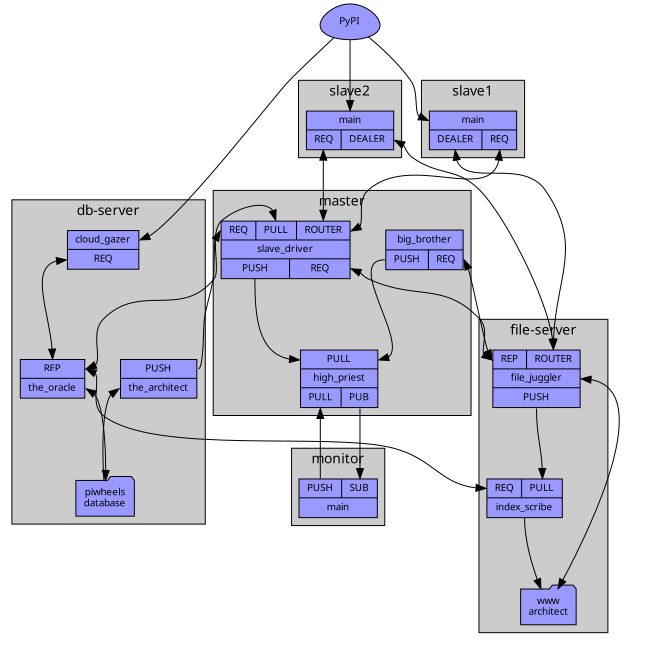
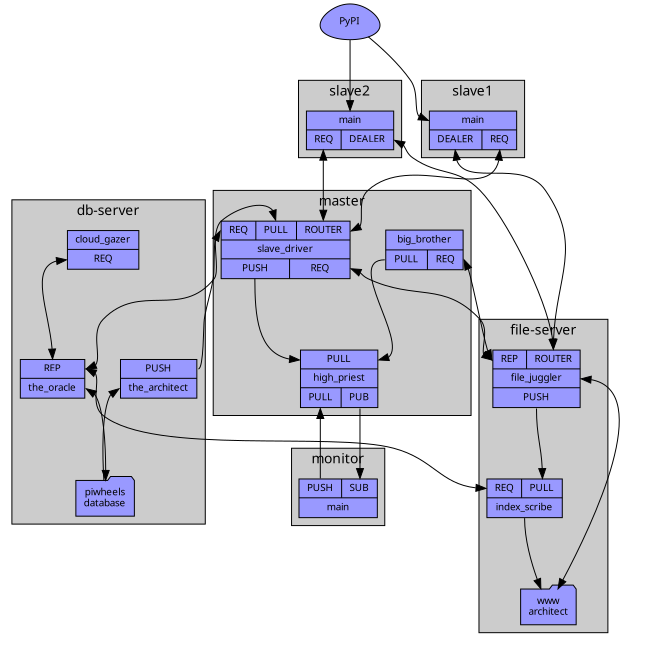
edge "PyPI" -> "cloud_gazer": removed
node "big_brother": text "PUSH" -> "PULL"
